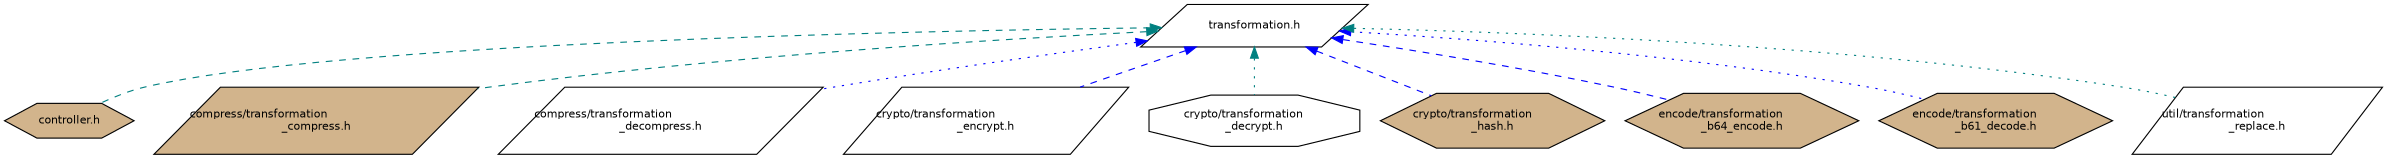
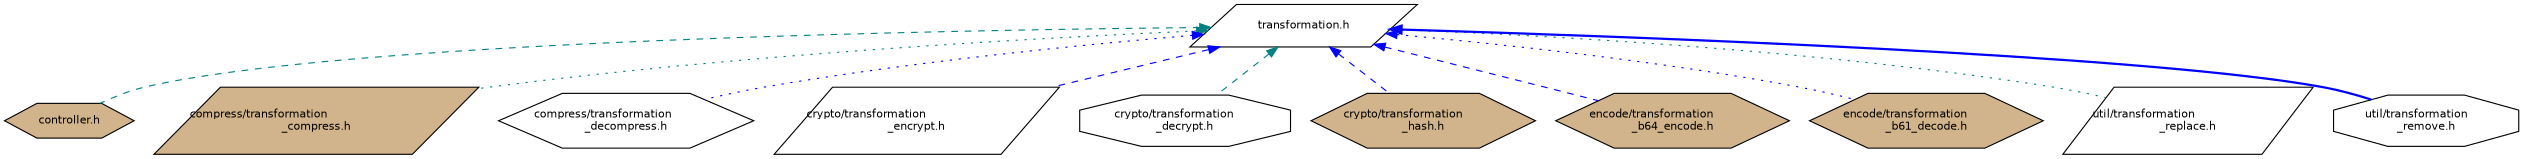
edge "compress/transformation _compress.h" -> "transformation.h": style dashed -> dotted
edge "crypto/transformation _decrypt.h" -> "transformation.h": style dotted -> dashed
node "compress/transformation _decompress.h": shape parallelogram -> hexagon
node "util/transformation _remove.h": added
